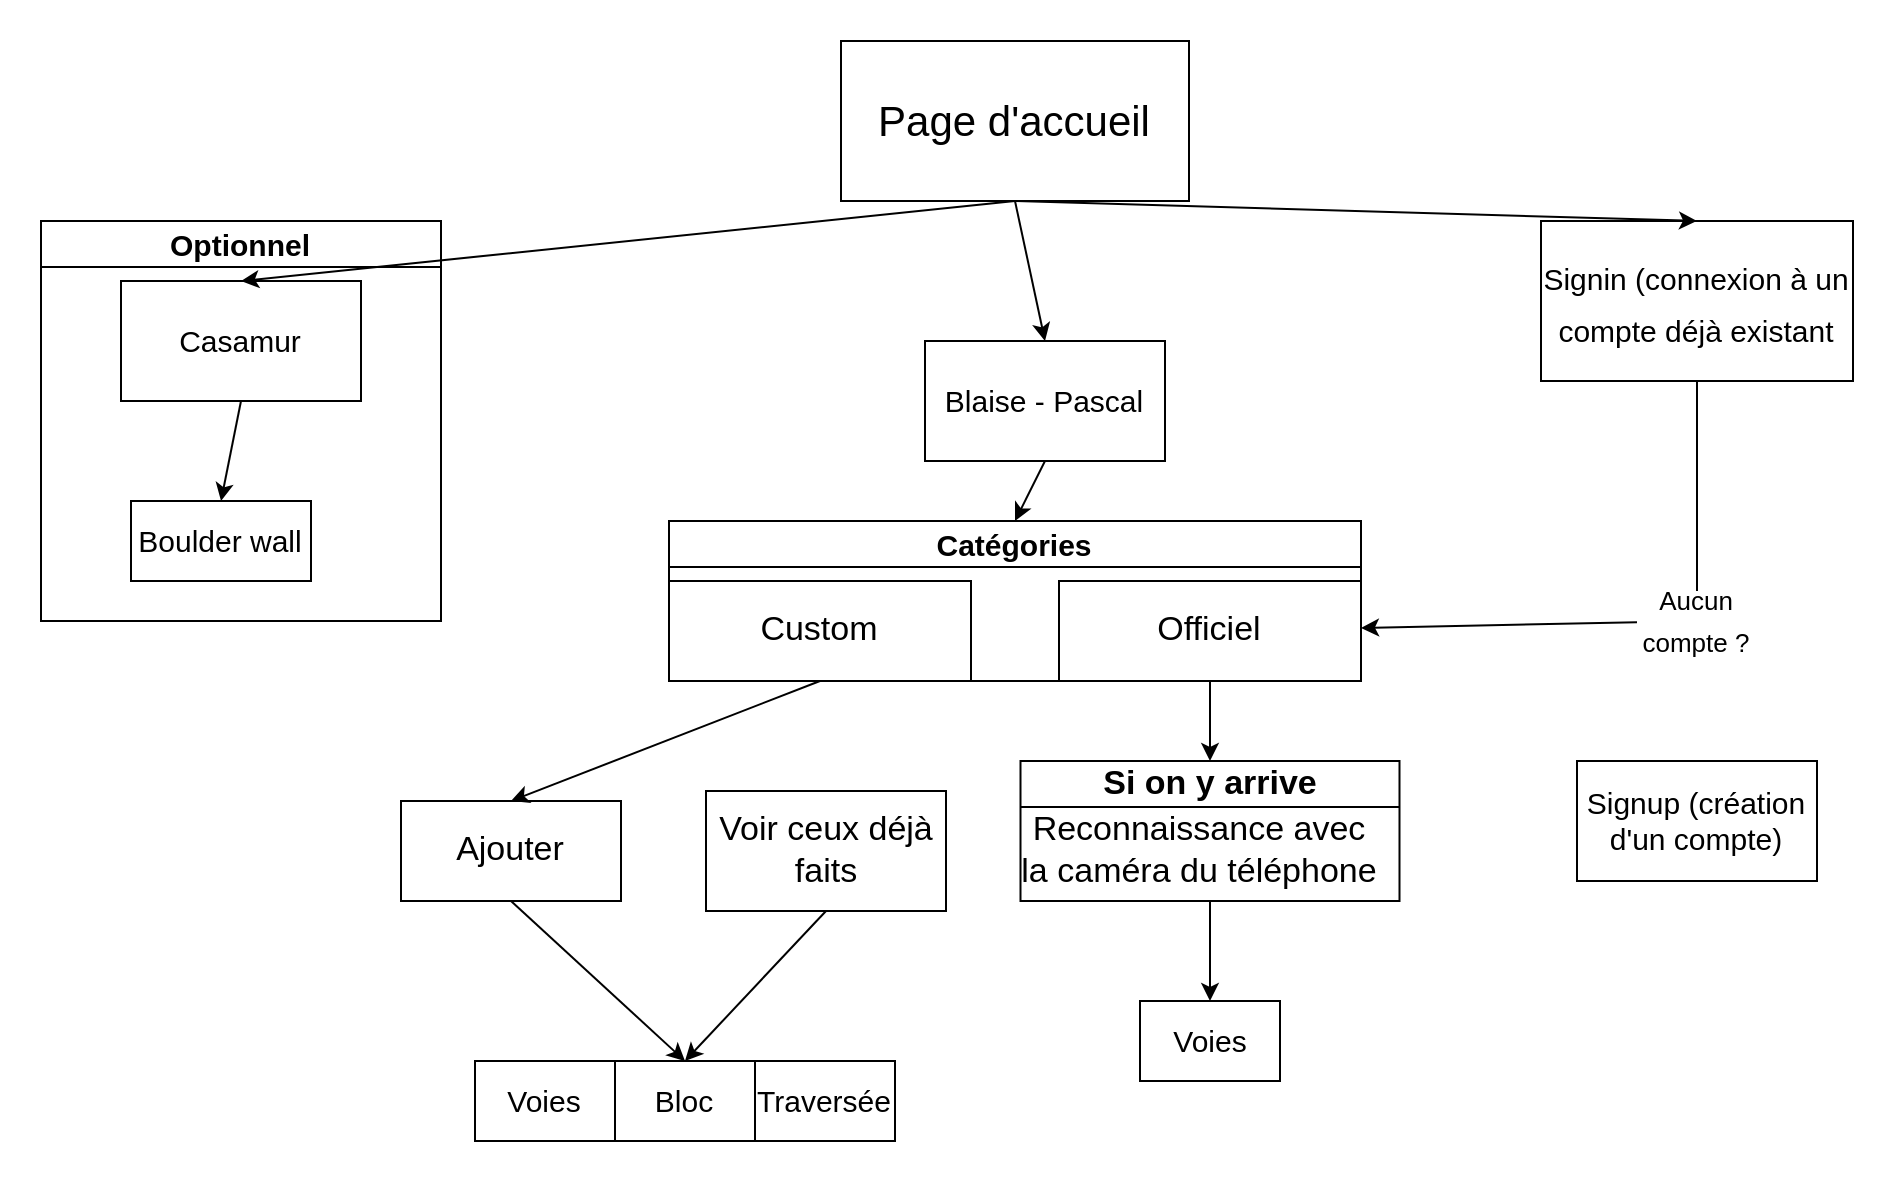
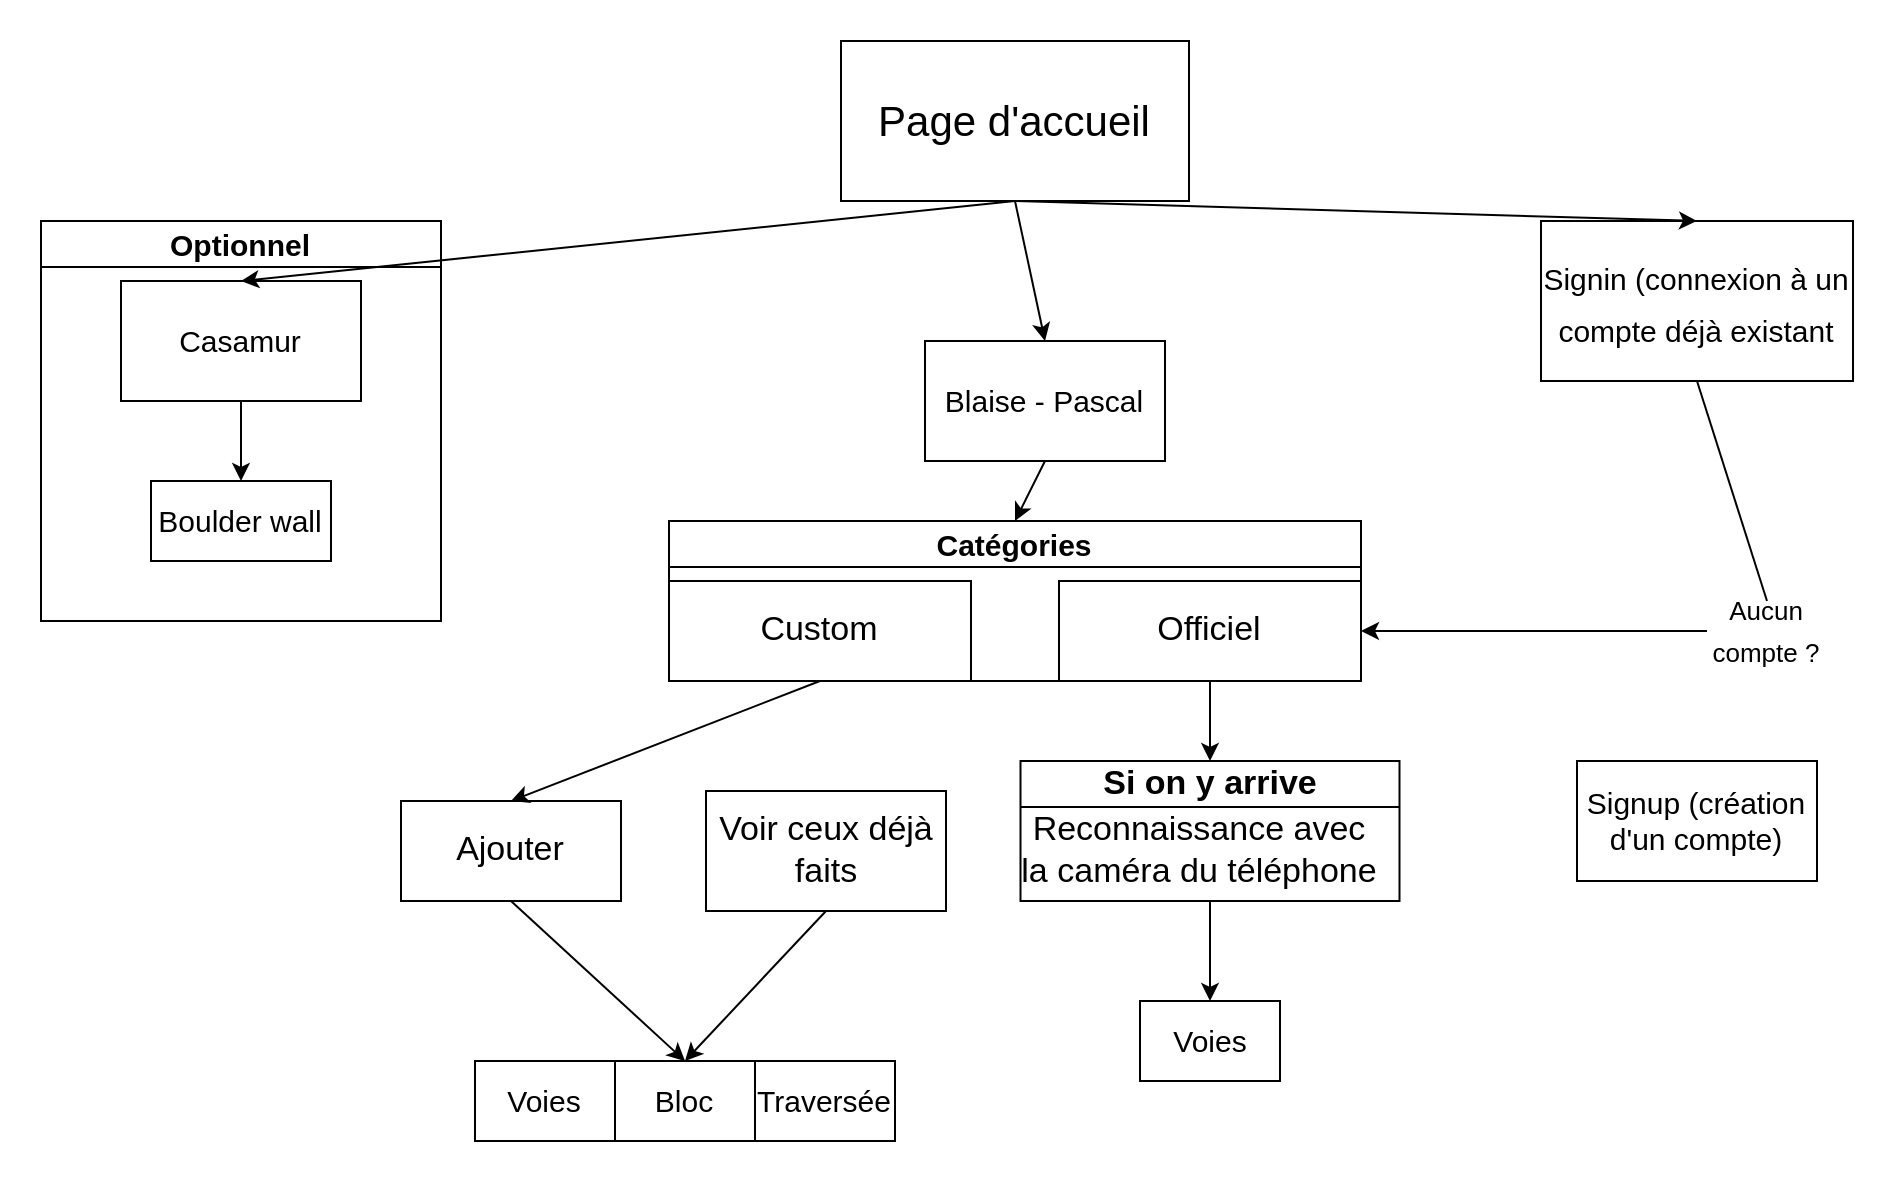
node "Boulder wall": moved (221, 541) -> (241, 521)
node "Aucun compte ?": moved (1697, 621) -> (1767, 631)
